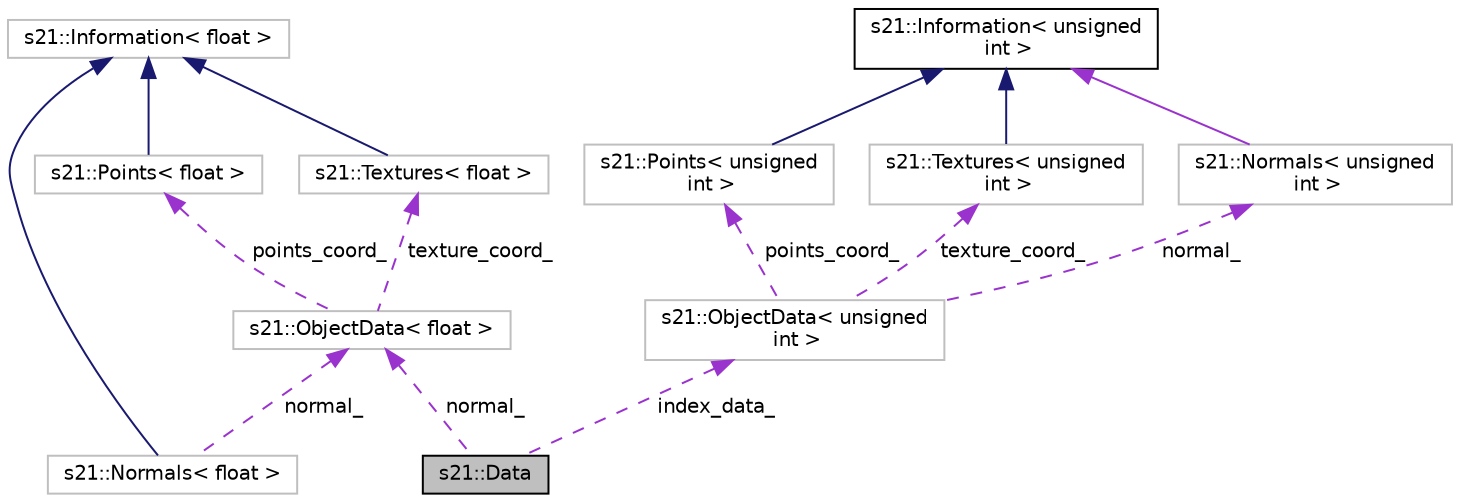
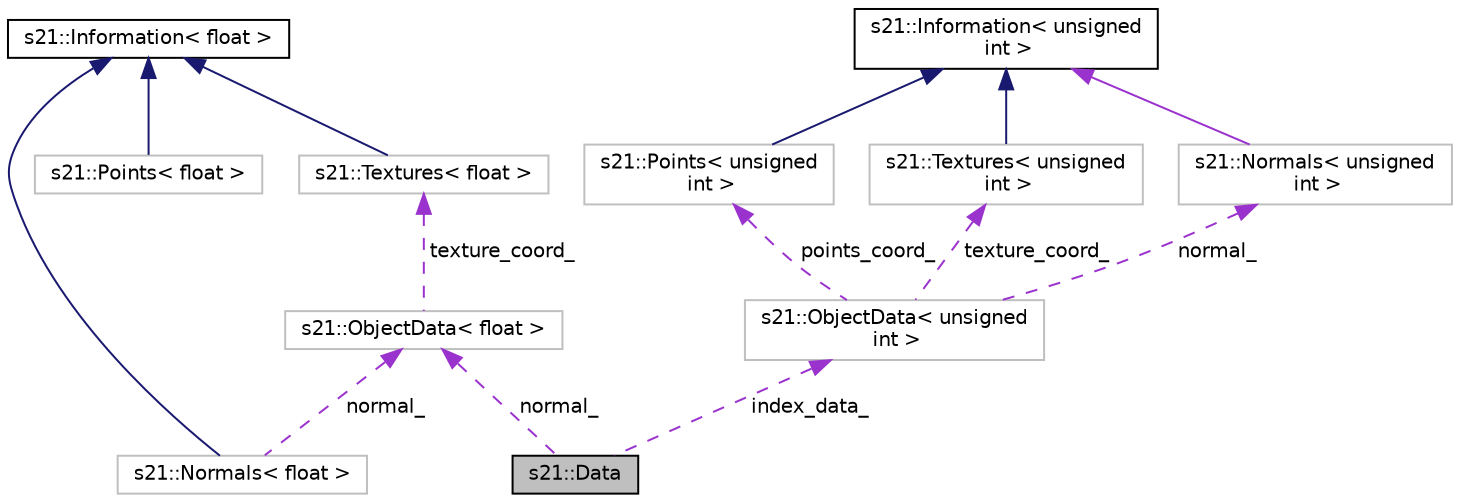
node "s21::Information< float >": color grey75 -> black
edge "s21::ObjectData< float >" -> "s21::Points< float >": removed, label "points_coord_"
